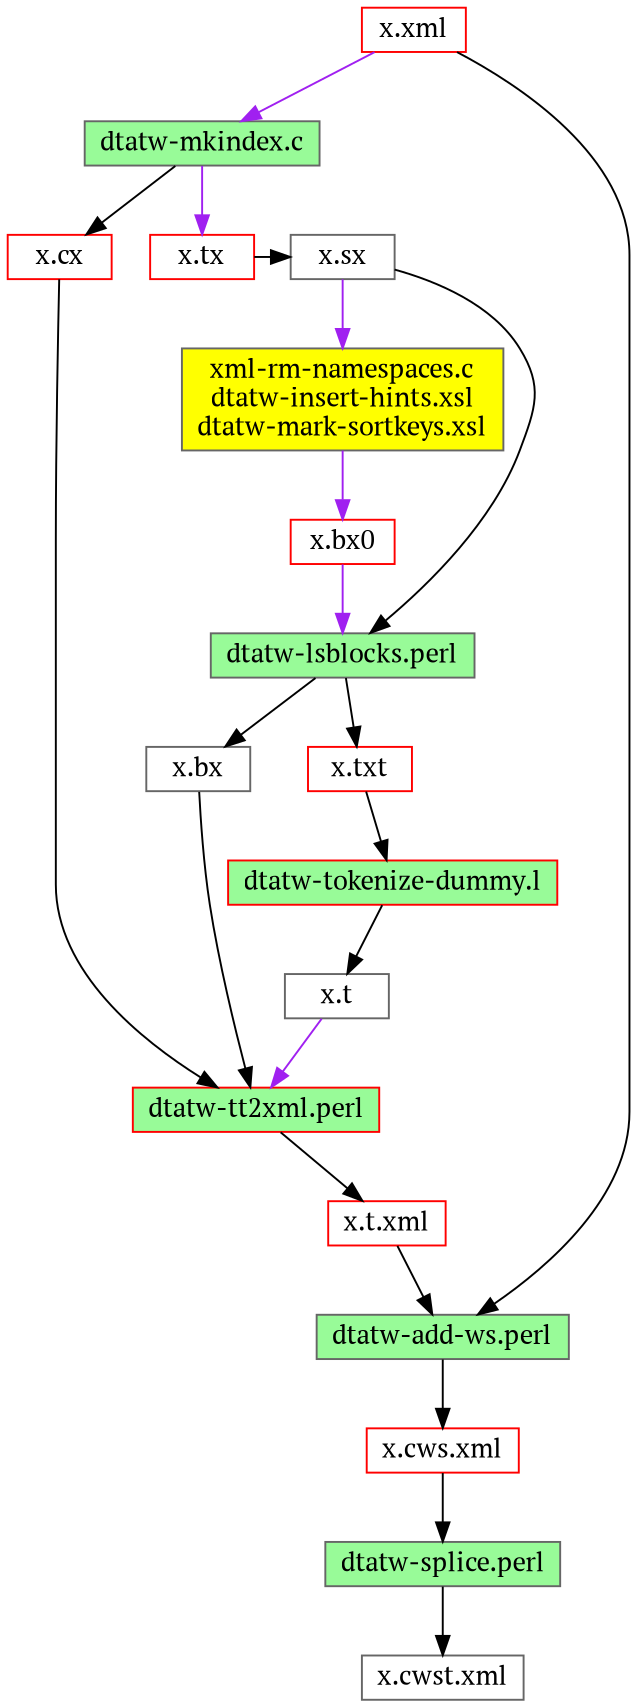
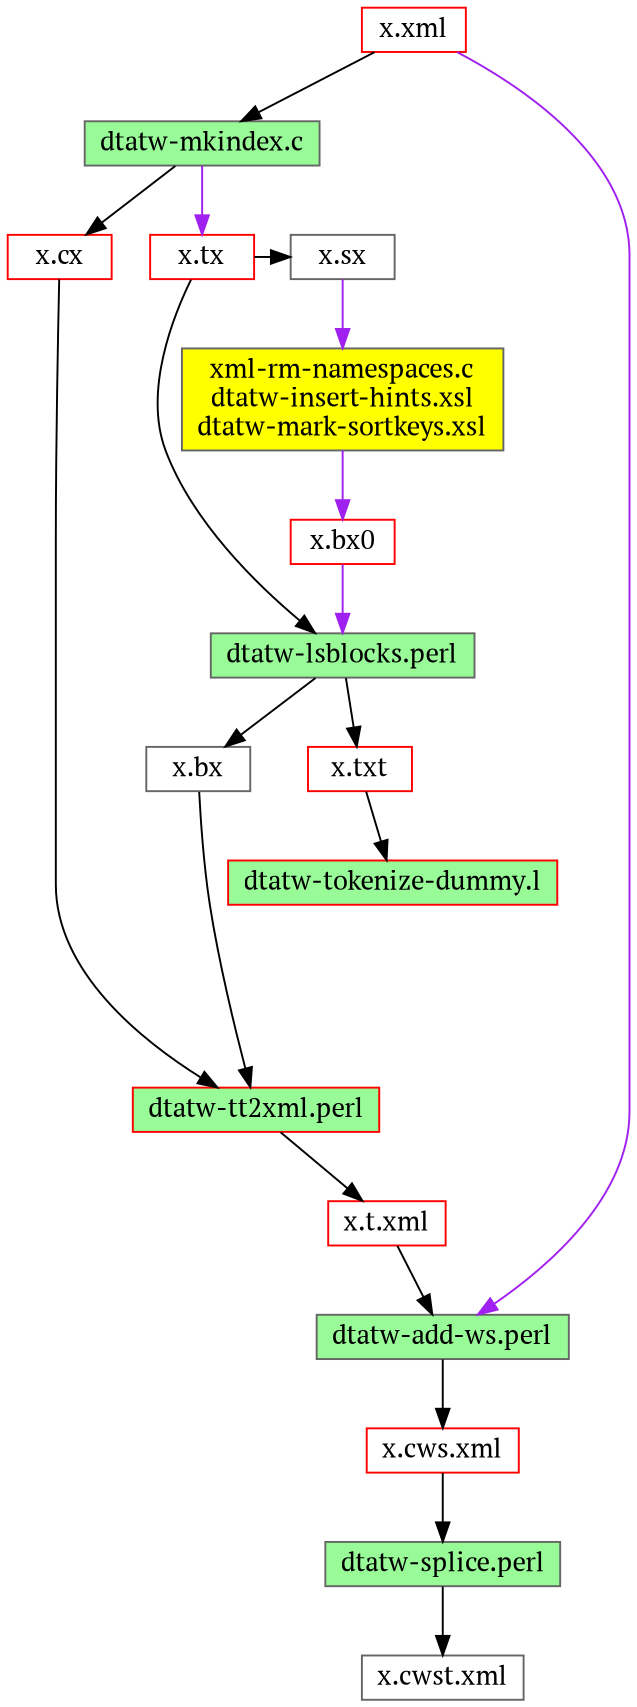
edge "x.xml" -> "dtatw-mkindex.c": color purple -> black
edge "x.sx" -> "dtatw-lsblocks.perl": now "x.tx" -> "dtatw-lsblocks.perl"
edge "x.xml" -> "dtatw-add-ws.perl": color black -> purple
node "x.t": removed
